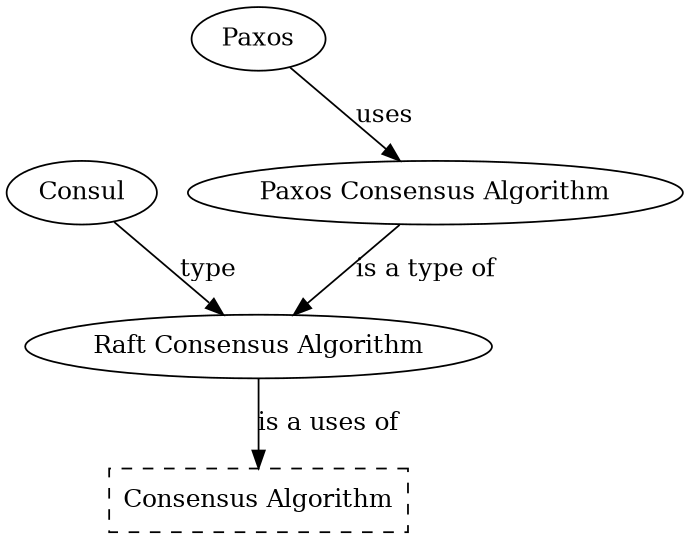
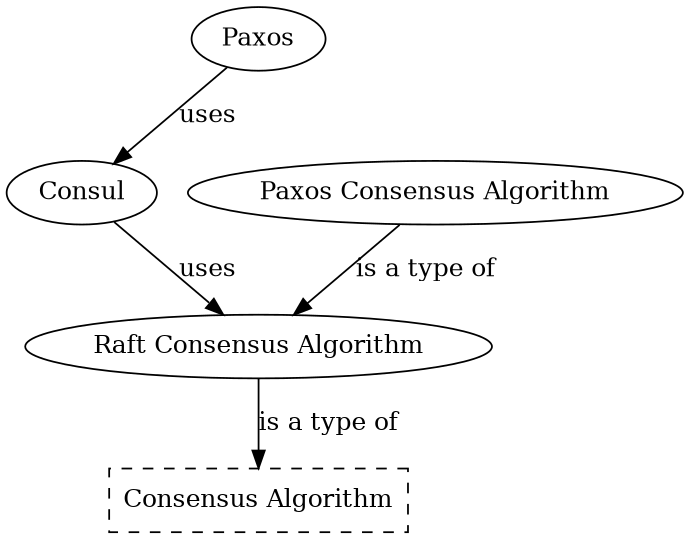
edge "Paxos" -> "Paxos Consensus Algorithm": now "Paxos" -> "Consul"
edge "Consul" -> "Raft Consensus Algorithm": label "type" -> "uses"
edge "Raft Consensus Algorithm" -> "Consensus Algorithm": label "is a uses of" -> "is a type of"
